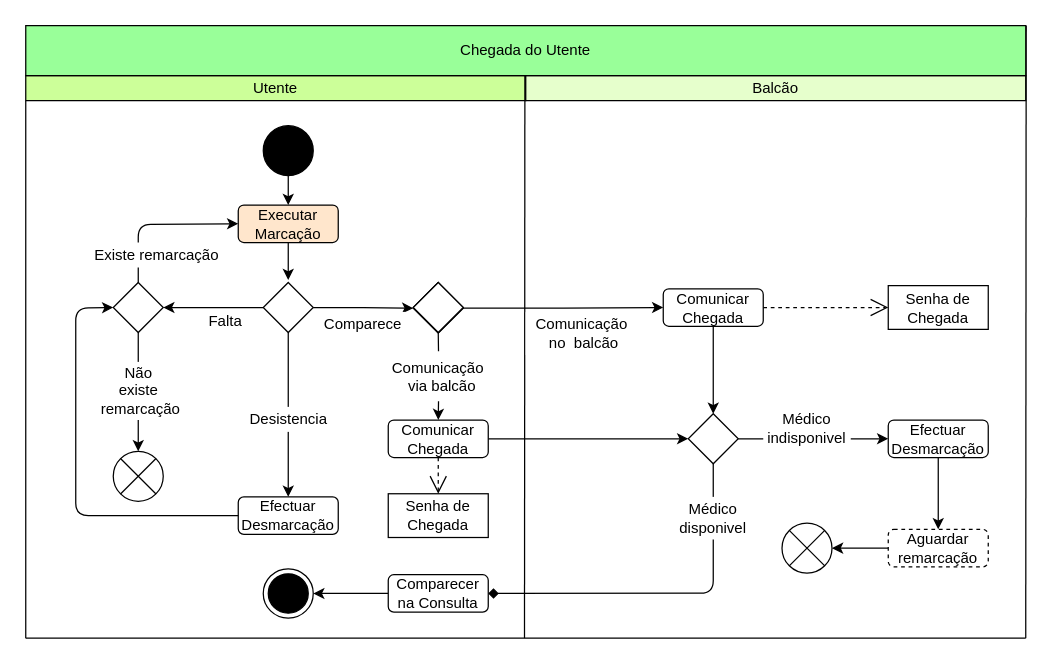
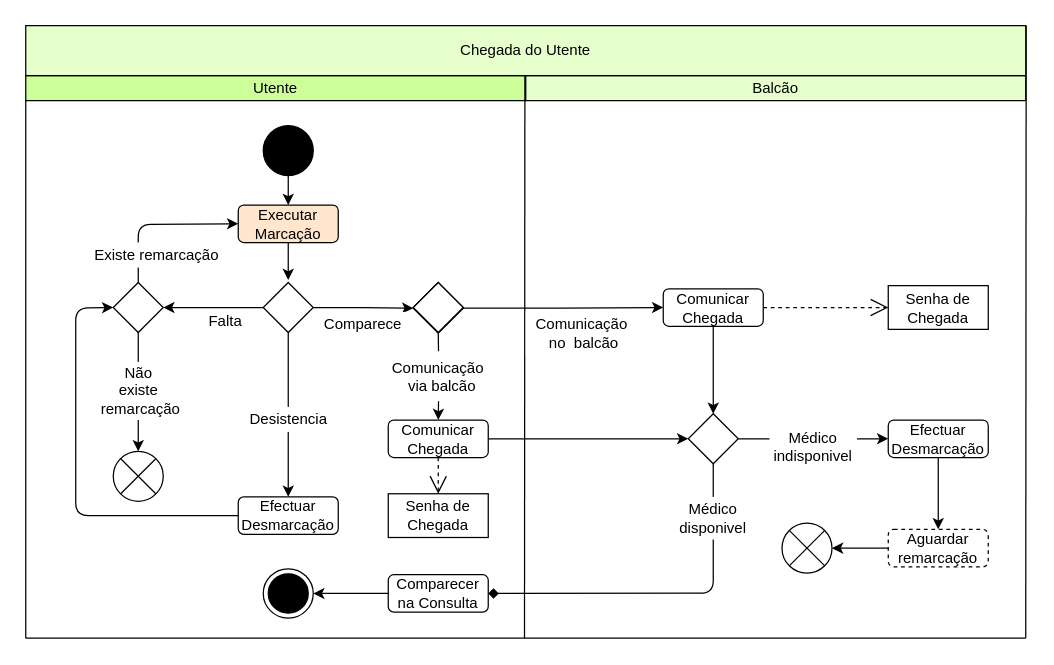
node "Chegada do Utente": fillcolor #99ff99 -> #e6ffcc
node "Médico indisponivel": moved (807, 428) -> (813, 447)
